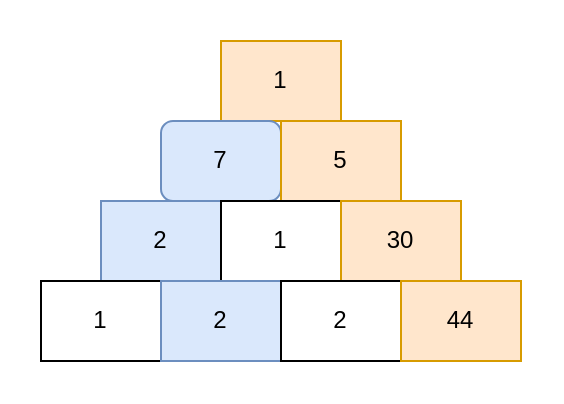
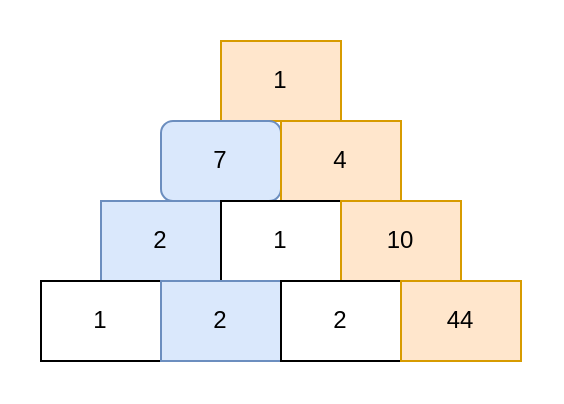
node "5": label "5" -> "4"
node "30": label "30" -> "10"
